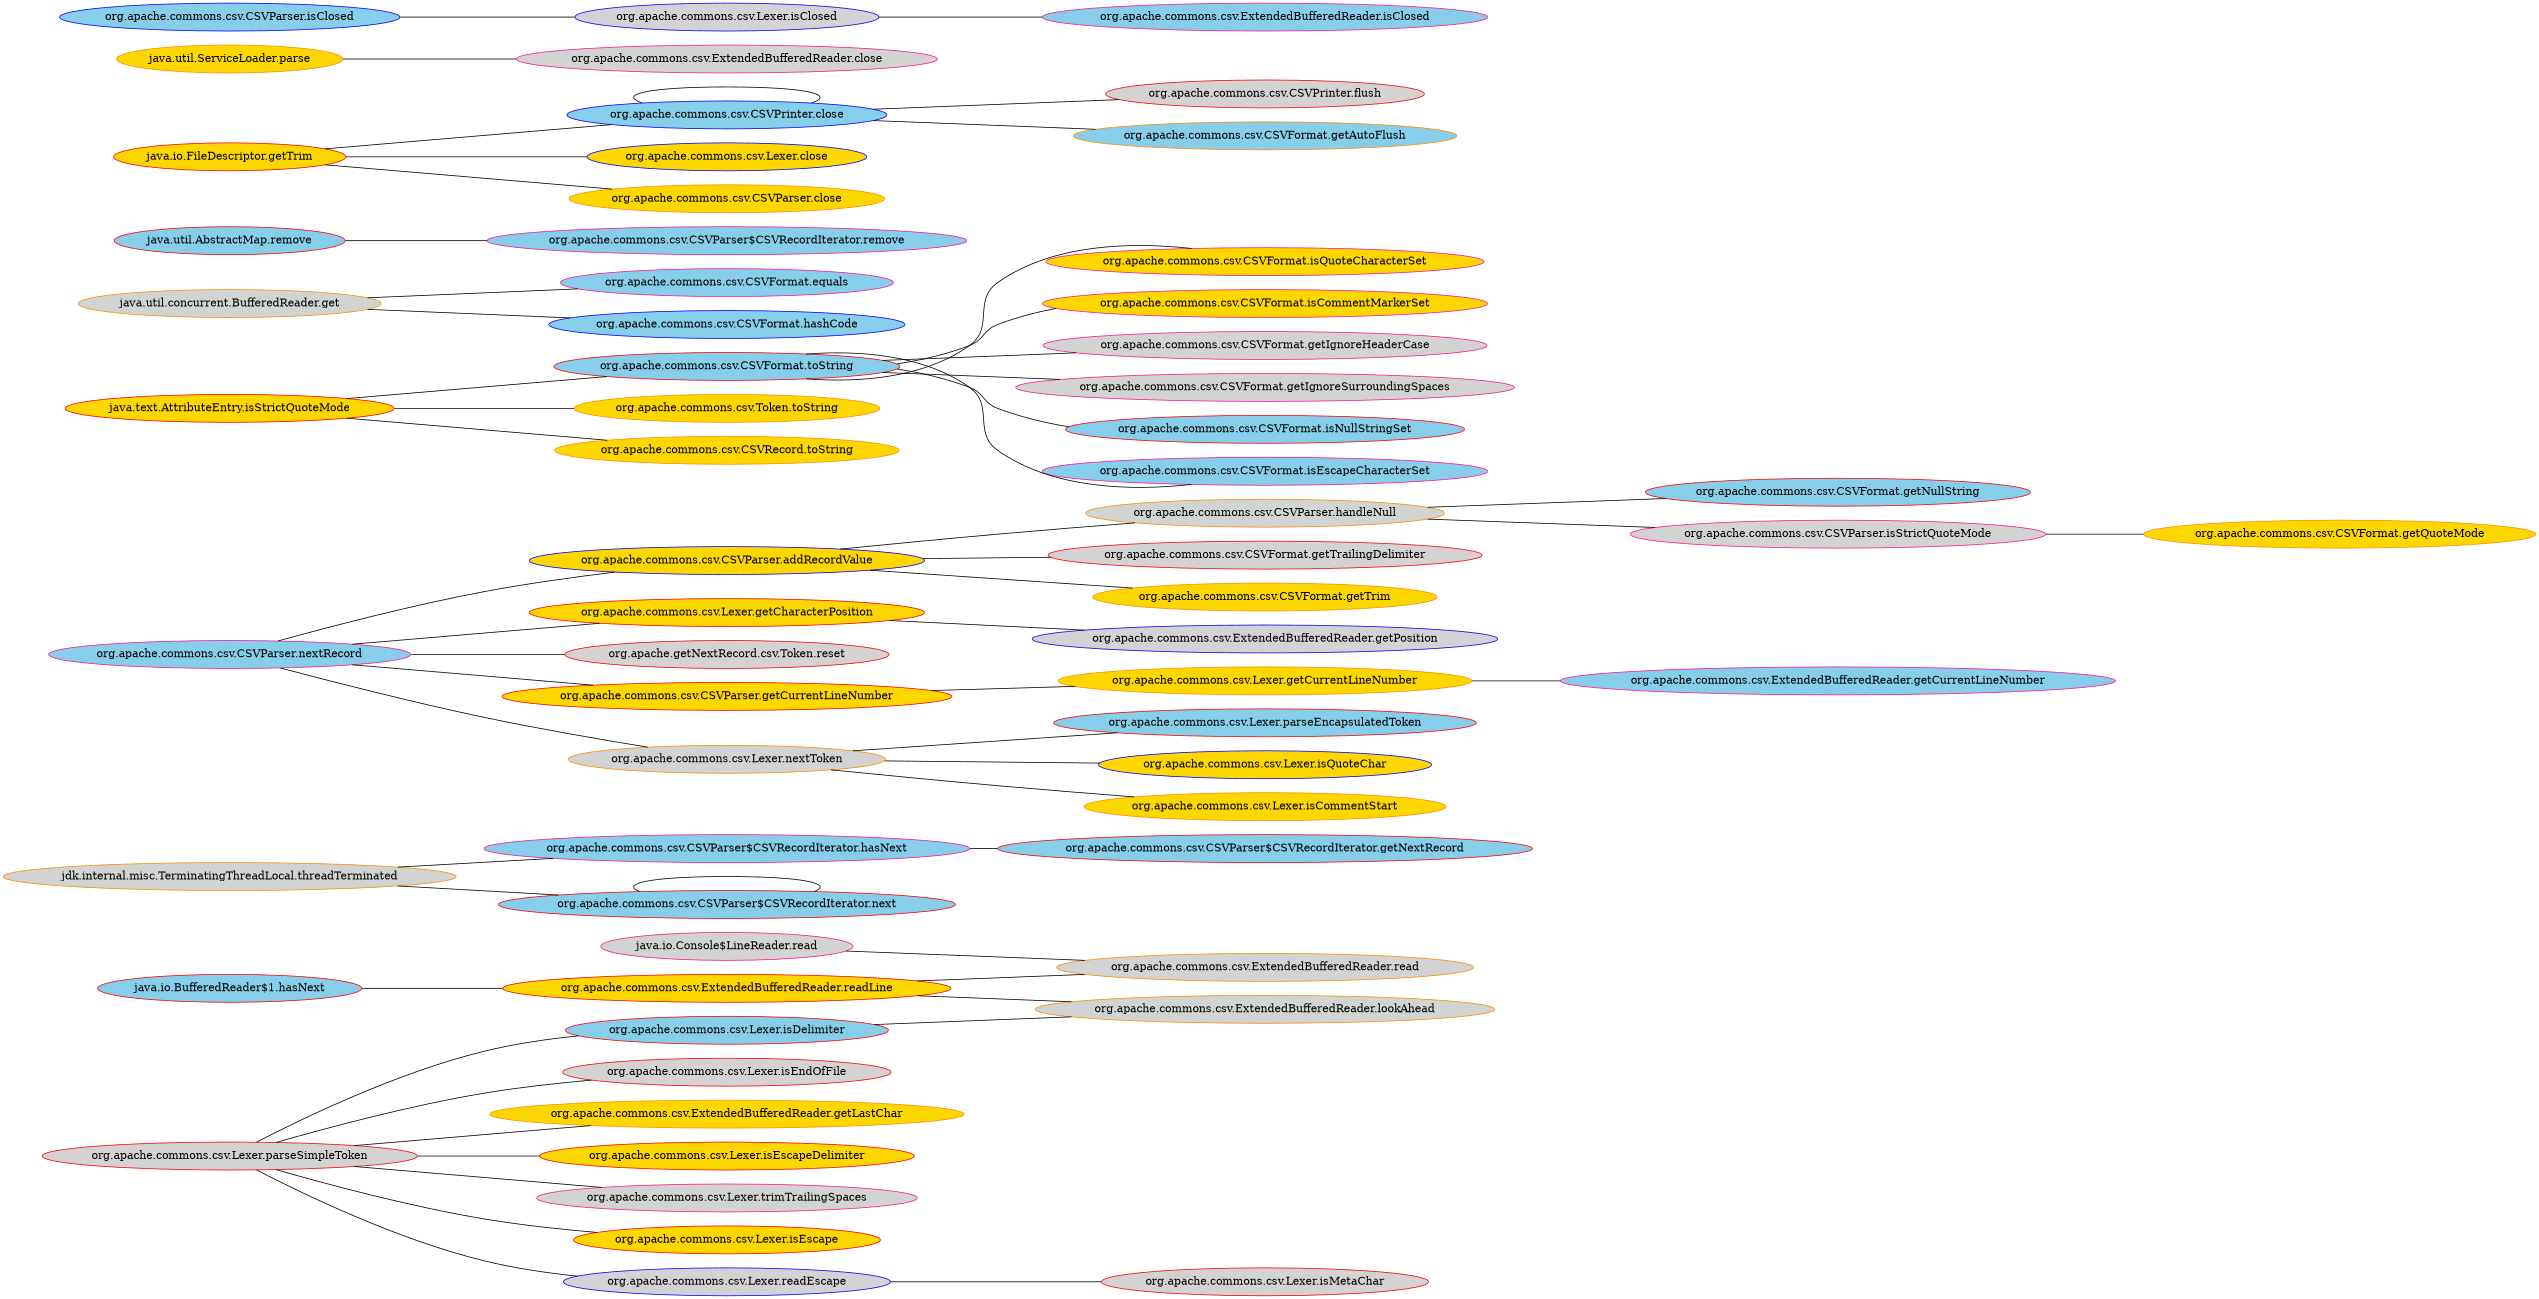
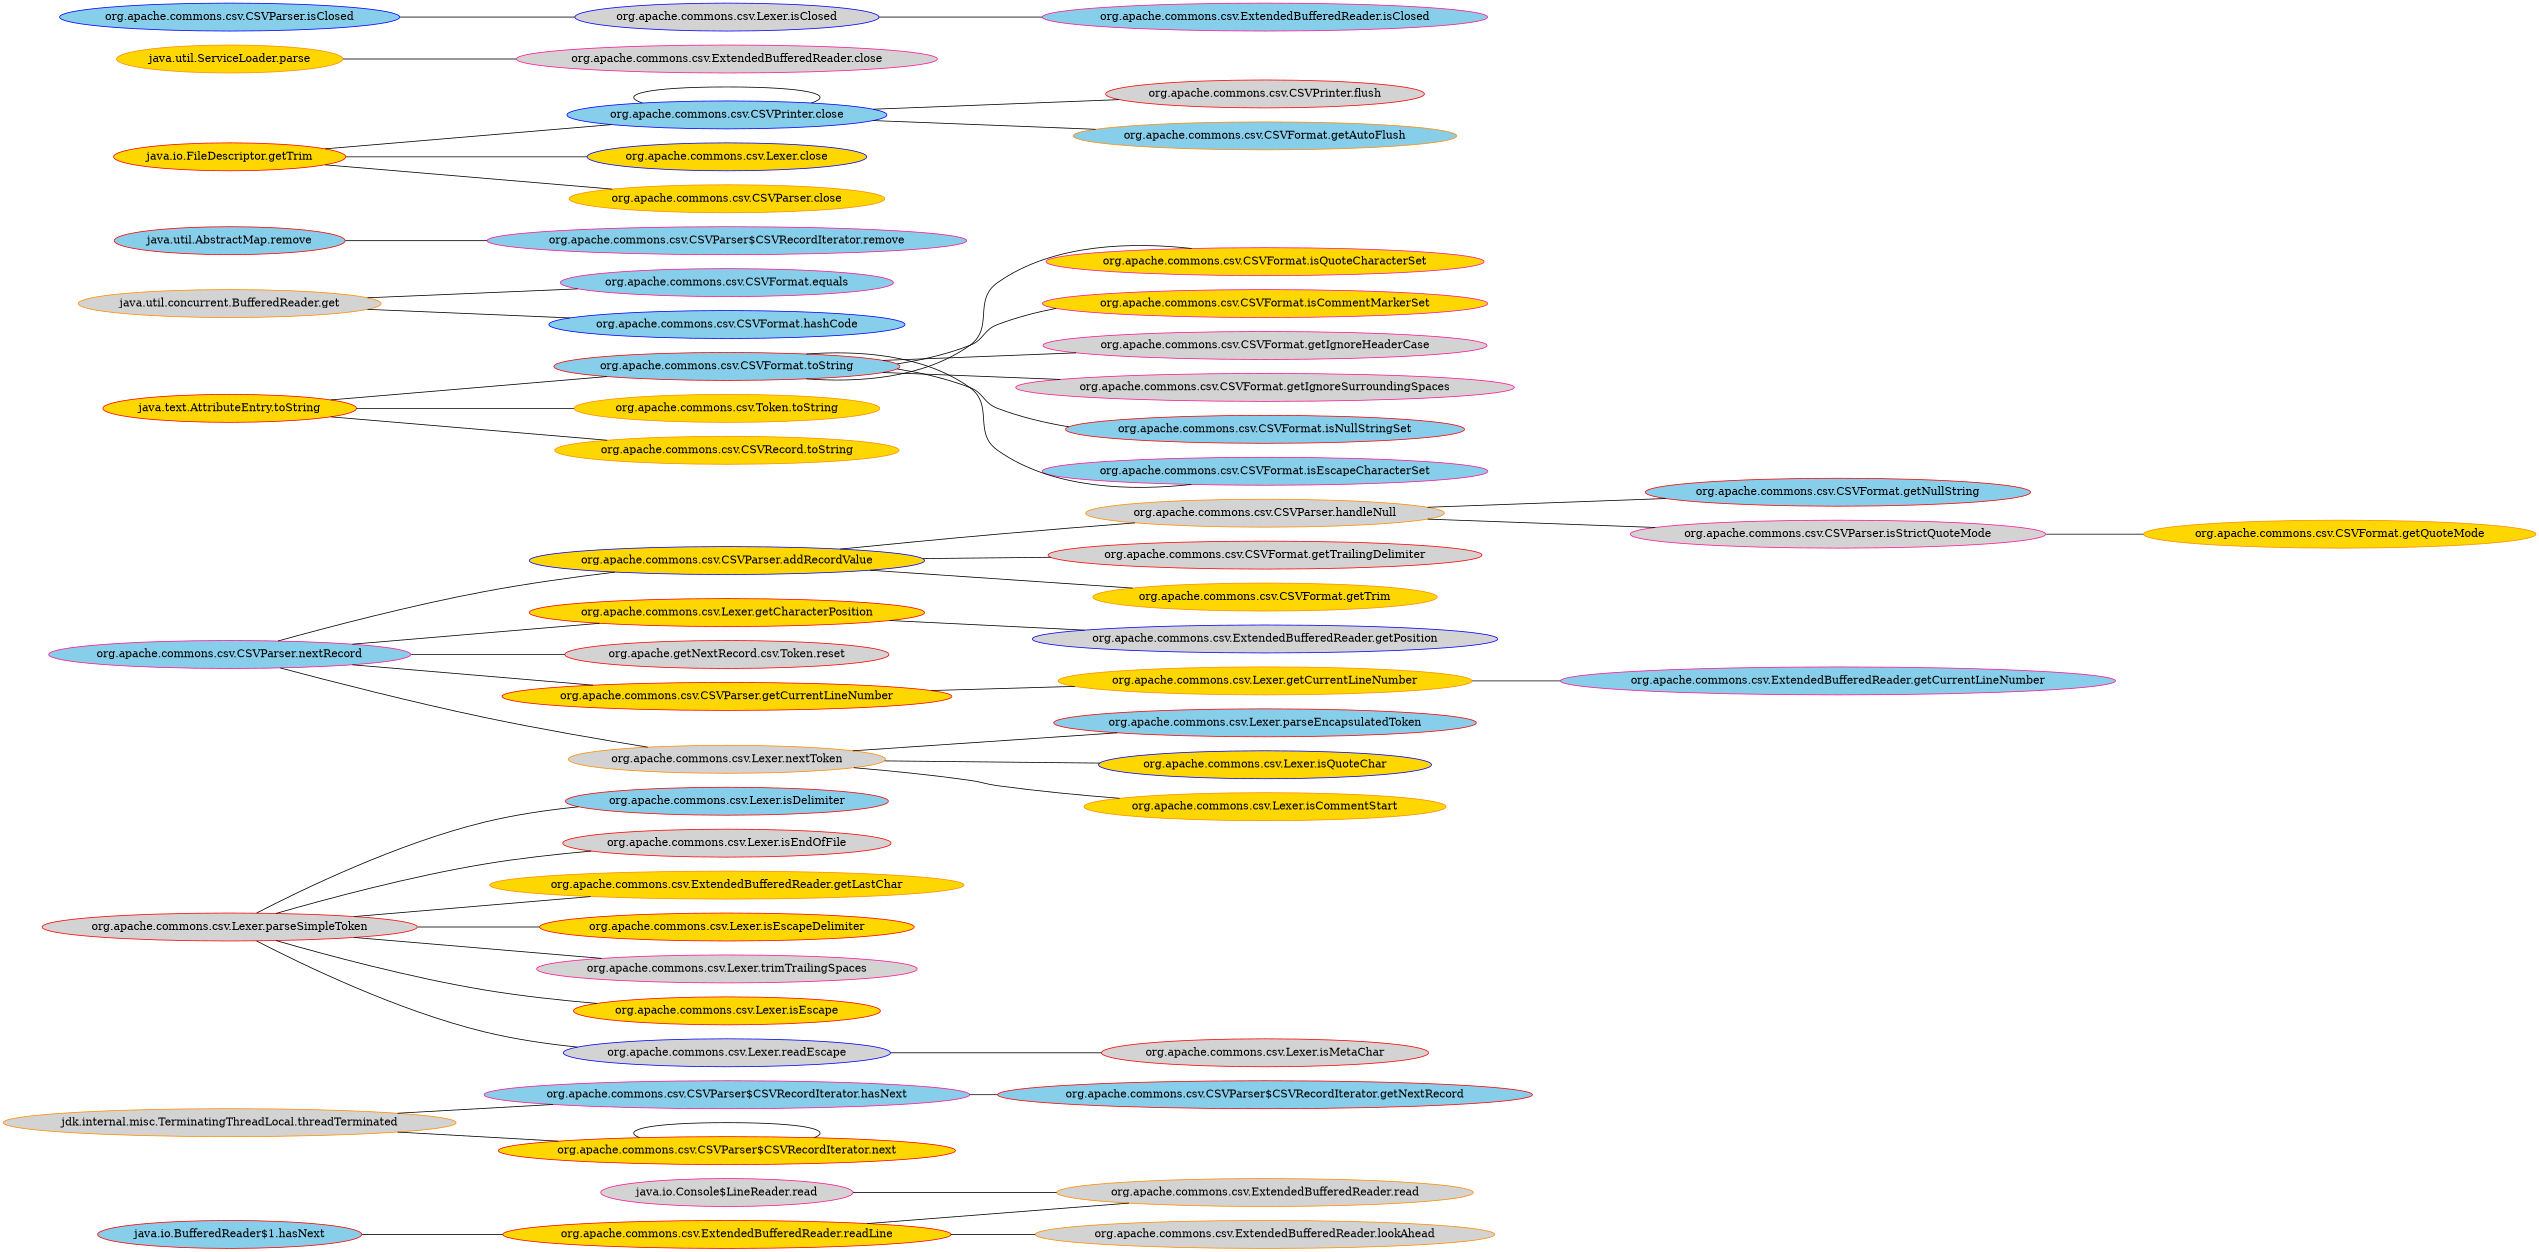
node "java.text.AttributeEntry.isStrictQuoteMode": label "java.text.AttributeEntry.isStrictQuoteMode" -> "java.text.AttributeEntry.toString"
node "org.apache.commons.csv.CSVParser$CSVRecordIterator.next": fillcolor skyblue -> gold
edge "org.apache.commons.csv.ExtendedBufferedReader.lookAhead" -- "org.apache.commons.csv.Lexer.isDelimiter": removed
